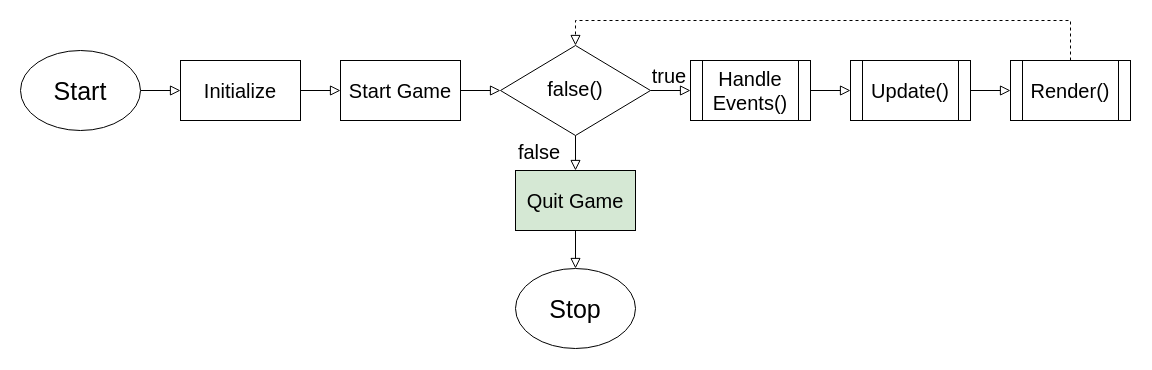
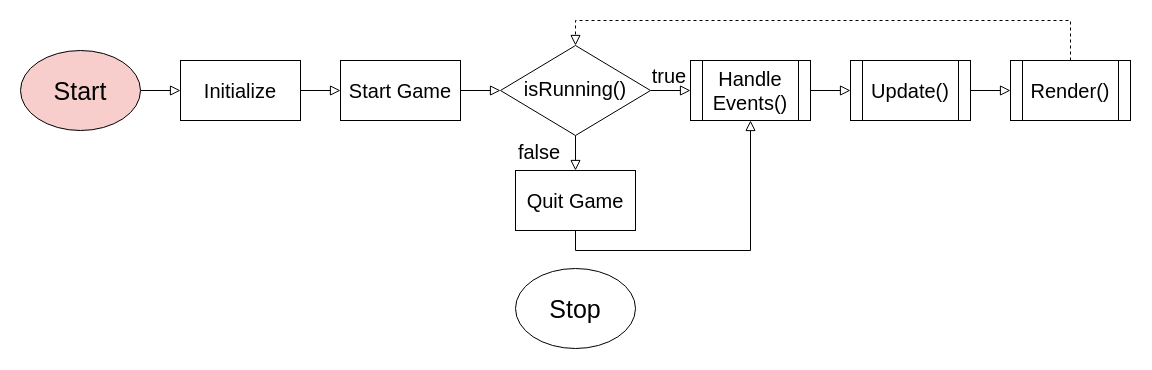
node "false()": label "false()" -> "isRunning()"
node "Start": fillcolor #ffffff -> #f8cecc
node "Quit Game": fillcolor #d5e8d4 -> #ffffff
edge "Quit Game" -> "Stop": now "Quit Game" -> "Handle Events()"
